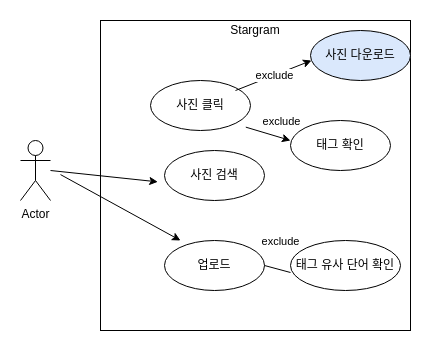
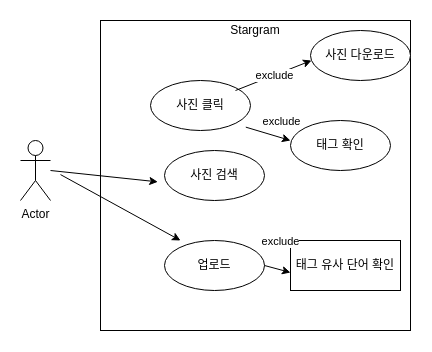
node "사진 다운로드": fillcolor #dae8fc -> #ffffff
node "태그 유사 단어 확인": shape ellipse -> rectangle
edge "업로드" -- "태그 유사 단어 확인": arrowhead none -> classic
